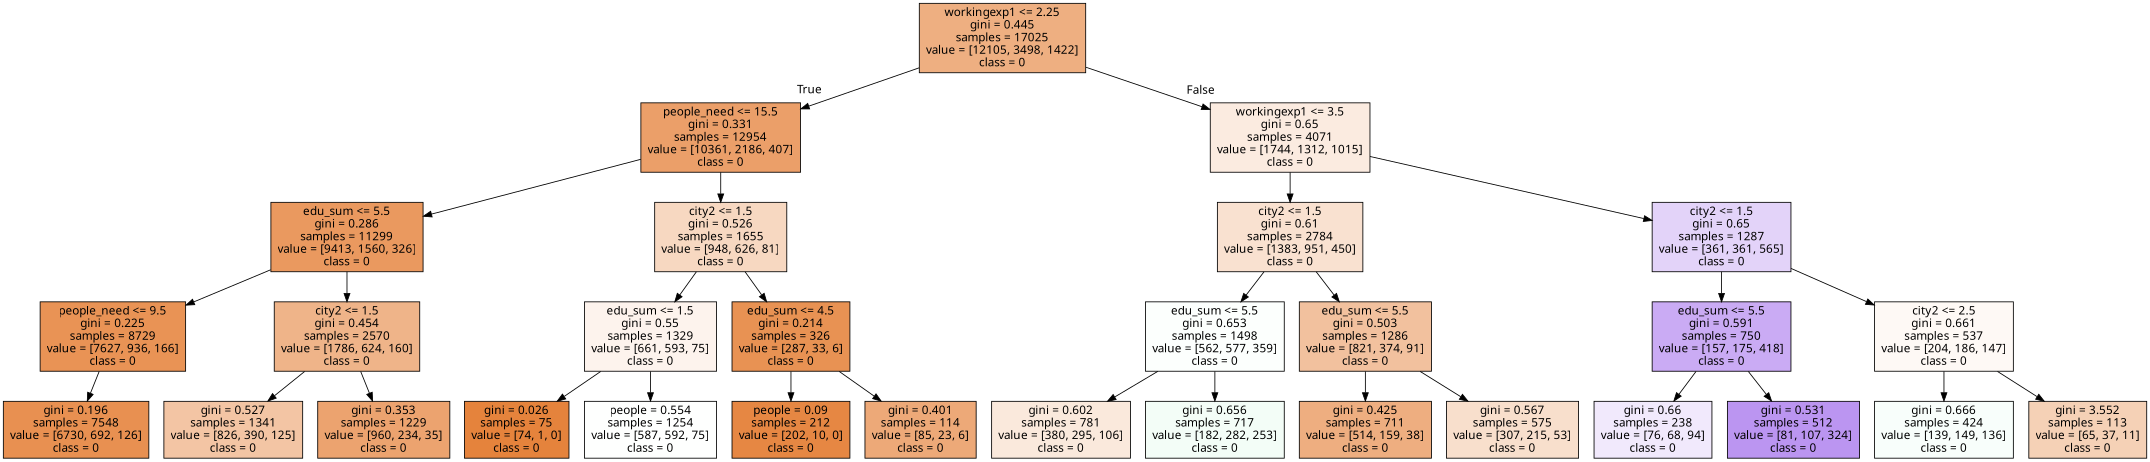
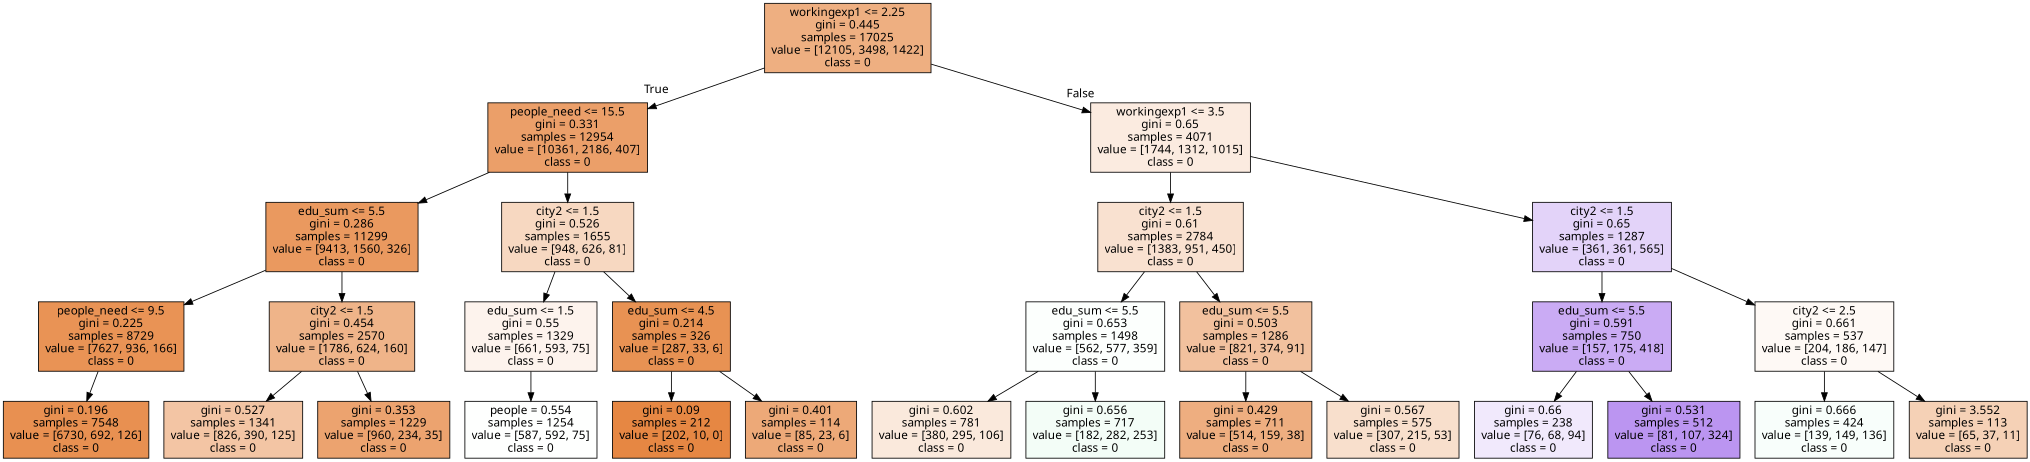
node "gini = 0.026 samples = 75 value = [74, 1, 0] class = 0": removed
node "people = 0.09 samples = 212 value = [202, 10, 0] class = 0": label "people = 0.09 samples = 212 value = [202, 10, 0] class = 0" -> "gini = 0.09 samples = 212 value = [202, 10, 0] class = 0"
node "gini = 0.425 samples = 711 value = [514, 159, 38] class = 0": label "gini = 0.425 samples = 711 value = [514, 159, 38] class = 0" -> "gini = 0.429 samples = 711 value = [514, 159, 38] class = 0"
